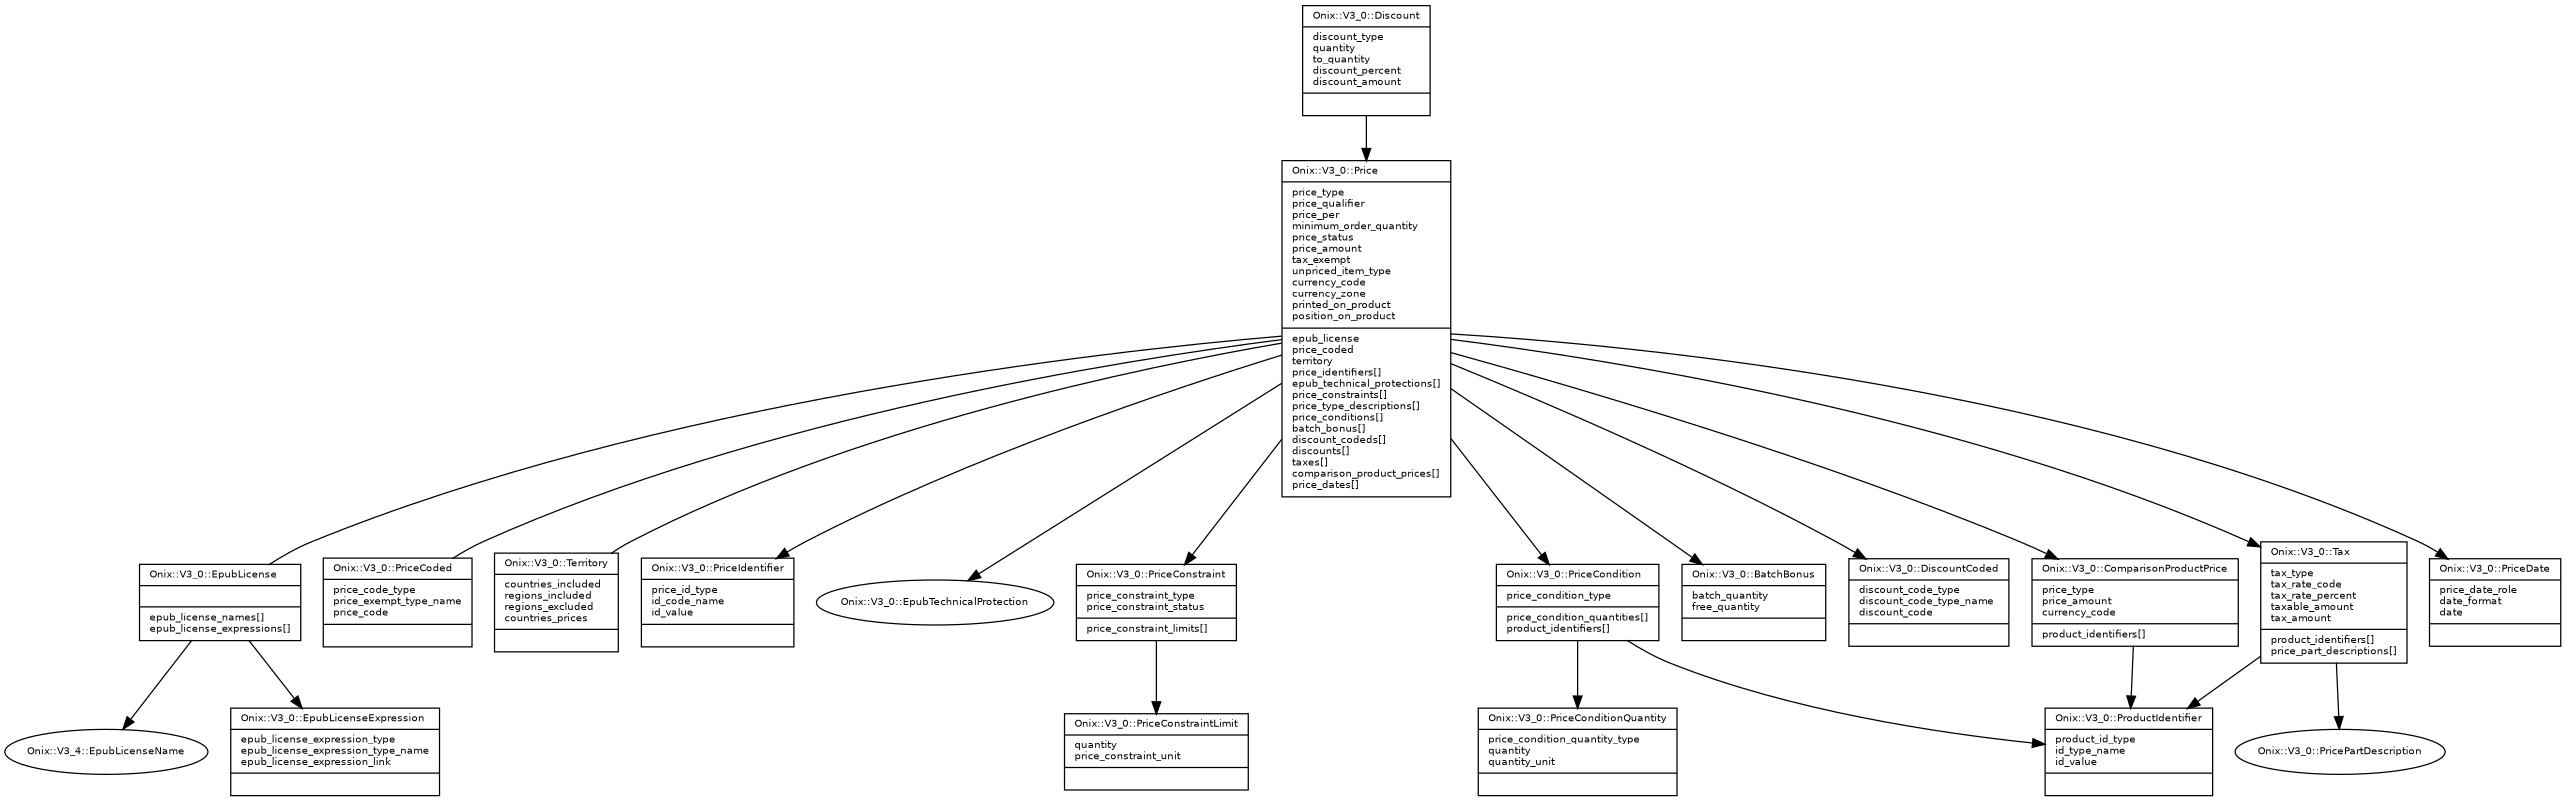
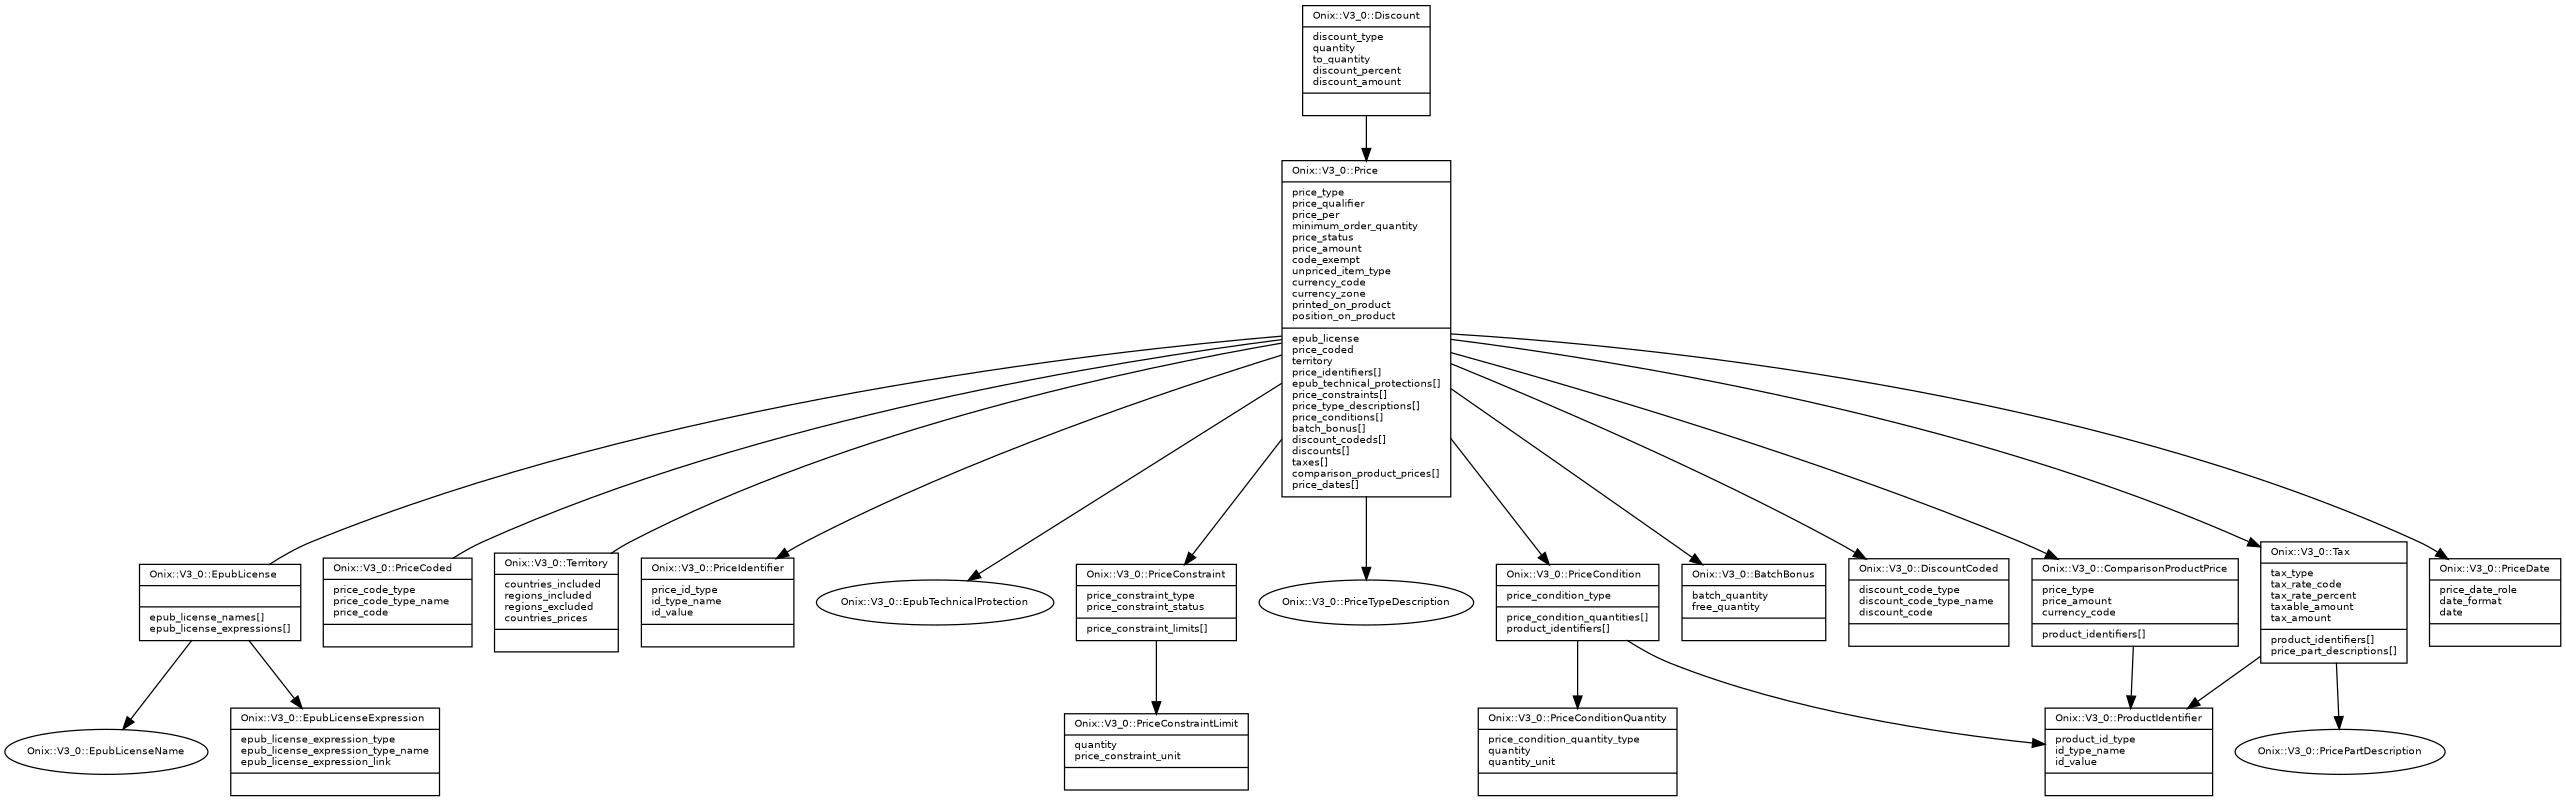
node "Onix::V3_0::Price": text "tax_exempt" -> "code_exempt"
node "Onix::V3_0::PriceCoded": text "price_exempt_type_name" -> "price_code_type_name"
node "Onix::V3_0::PriceIdentifier": text "id_code_name" -> "id_type_name"
node "Onix::V3_0::PriceTypeDescription": added
node "Onix::V3_4::EpubLicenseName": label "Onix::V3_4::EpubLicenseName" -> "Onix::V3_0::EpubLicenseName"
